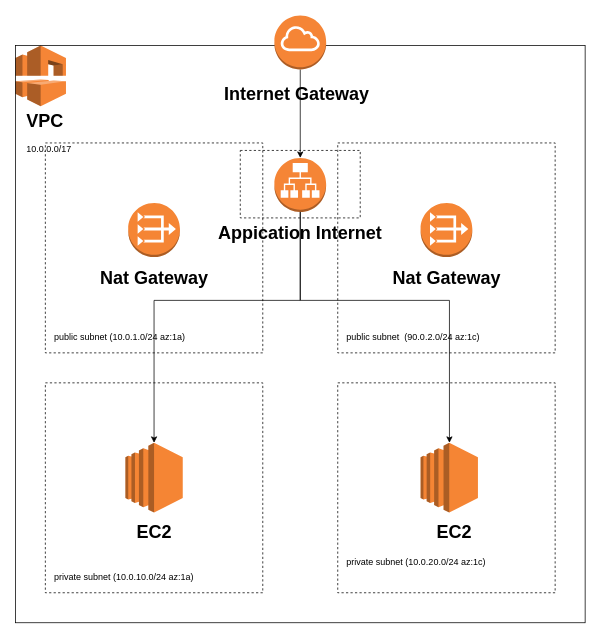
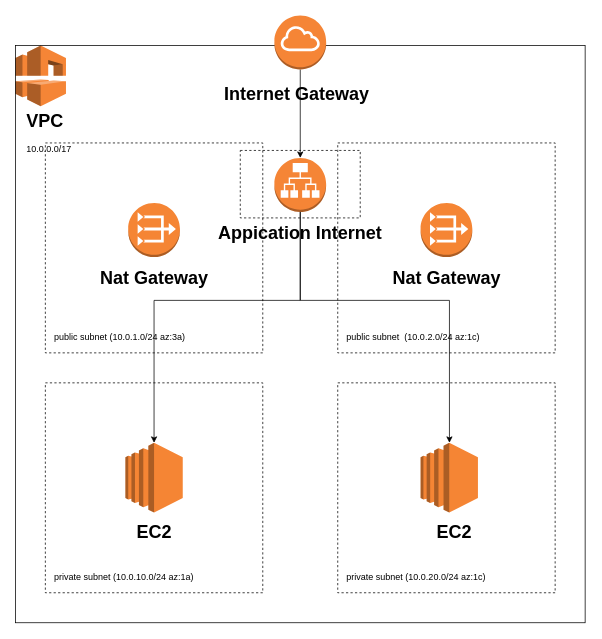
node "public subnet (10.0.1.0/24 az:1a)": label "public subnet (10.0.1.0/24 az:1a)" -> "public subnet (10.0.1.0/24 az:3a)"
node "public subnet (90.0.2.0/24 az:1c)": label "public subnet (90.0.2.0/24 az:1c)" -> "public subnet (10.0.2.0/24 az:1c)"
node "private subnet (10.0.20.0/24 az:1c)": moved (420, 563) -> (420, 578)
